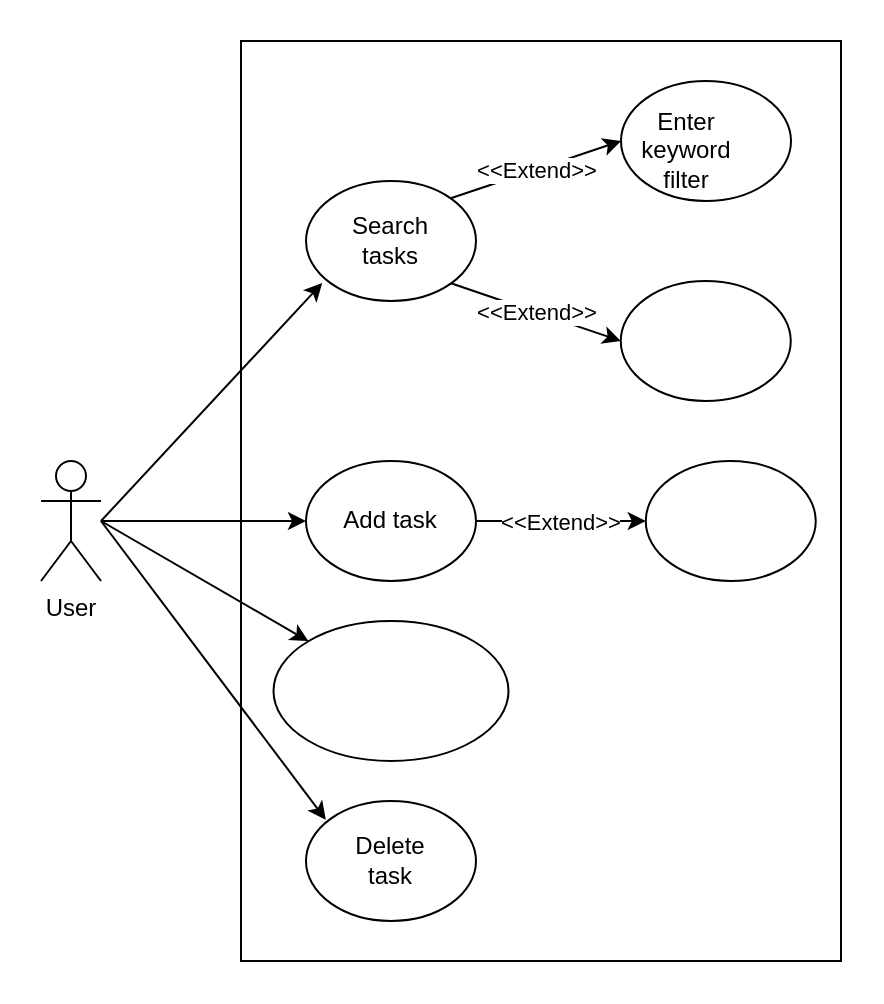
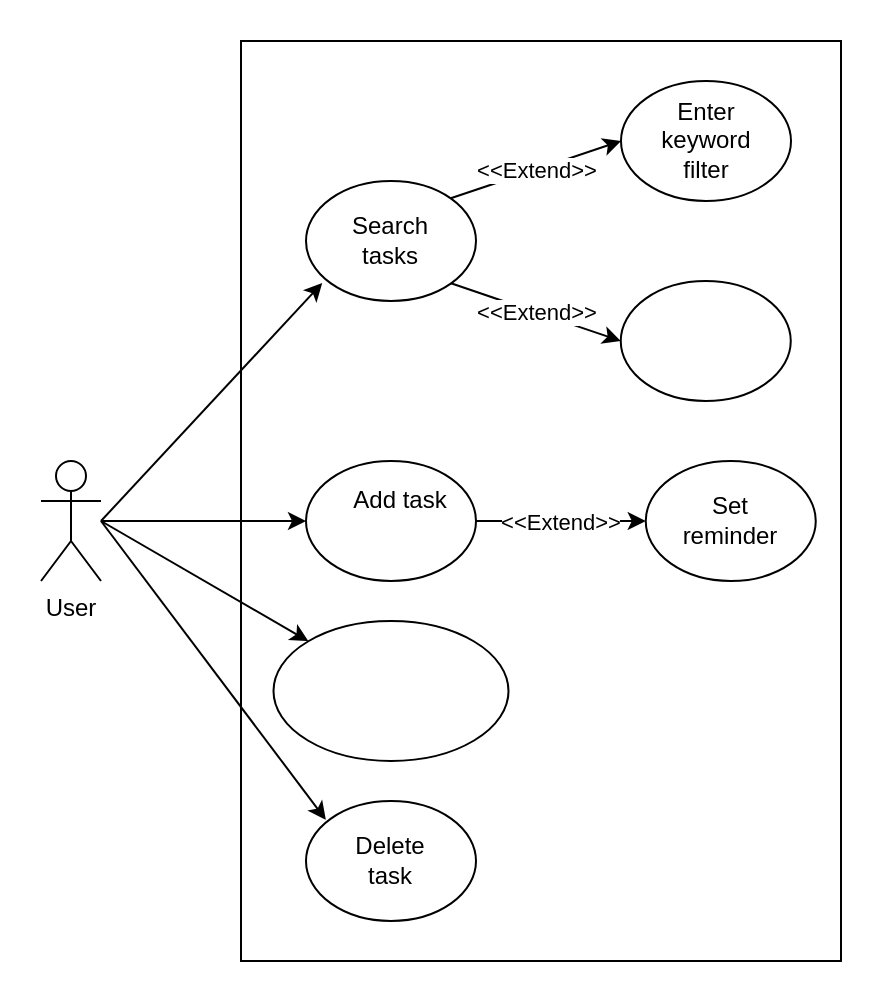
node "Enter keyword filter": moved (686, 151) -> (706, 141)
node "Add task": moved (391, 521) -> (401, 501)
node "Set reminder": added
